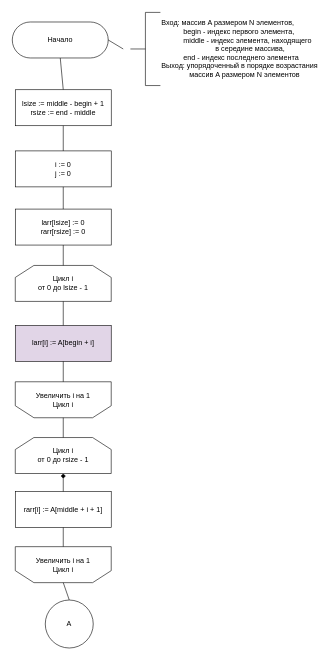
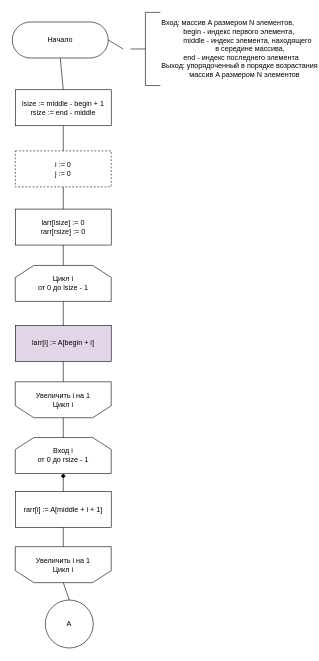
node "i := 0 j := 0": style solid -> dashed
node "Цикл i от 0 до rsize - 1": label "Цикл i от 0 до rsize - 1" -> "Вход i от 0 до rsize - 1"
